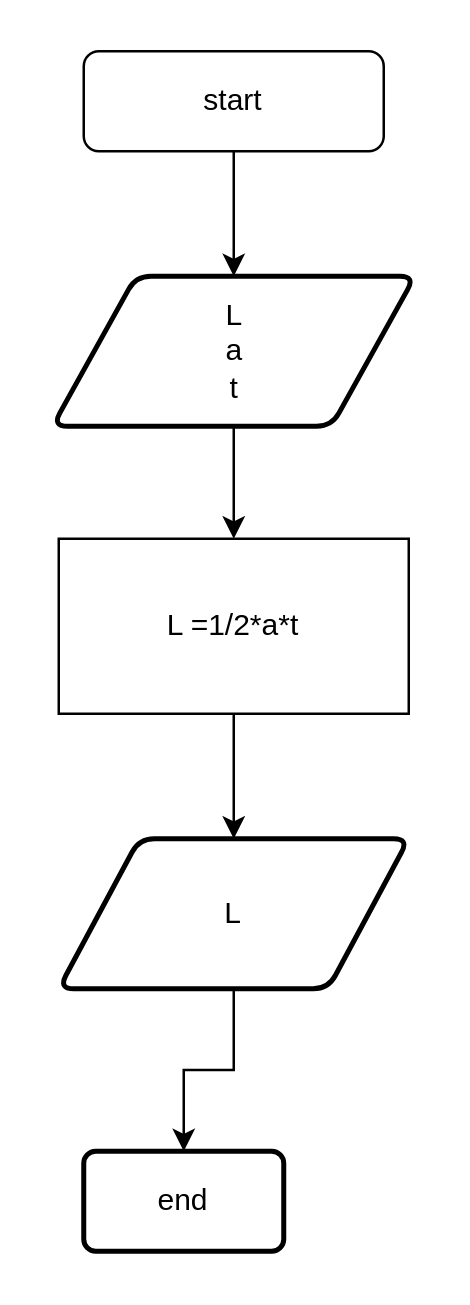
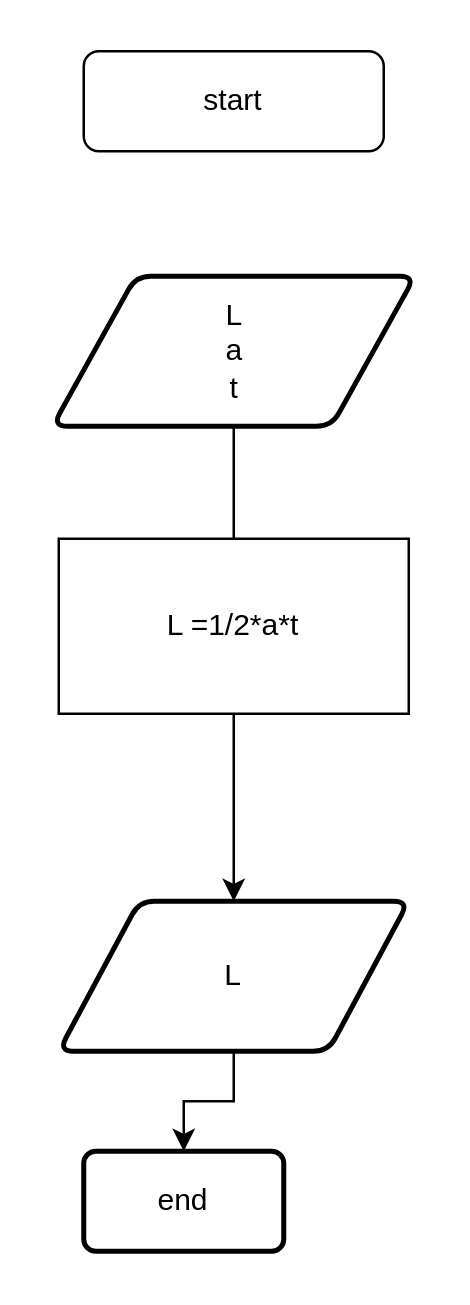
edge "start" -> "L a t": removed
edge "L a t" -> "L =1/2*a*t": arrowhead classic -> none
node "L": moved (234, 914) -> (234, 976)
